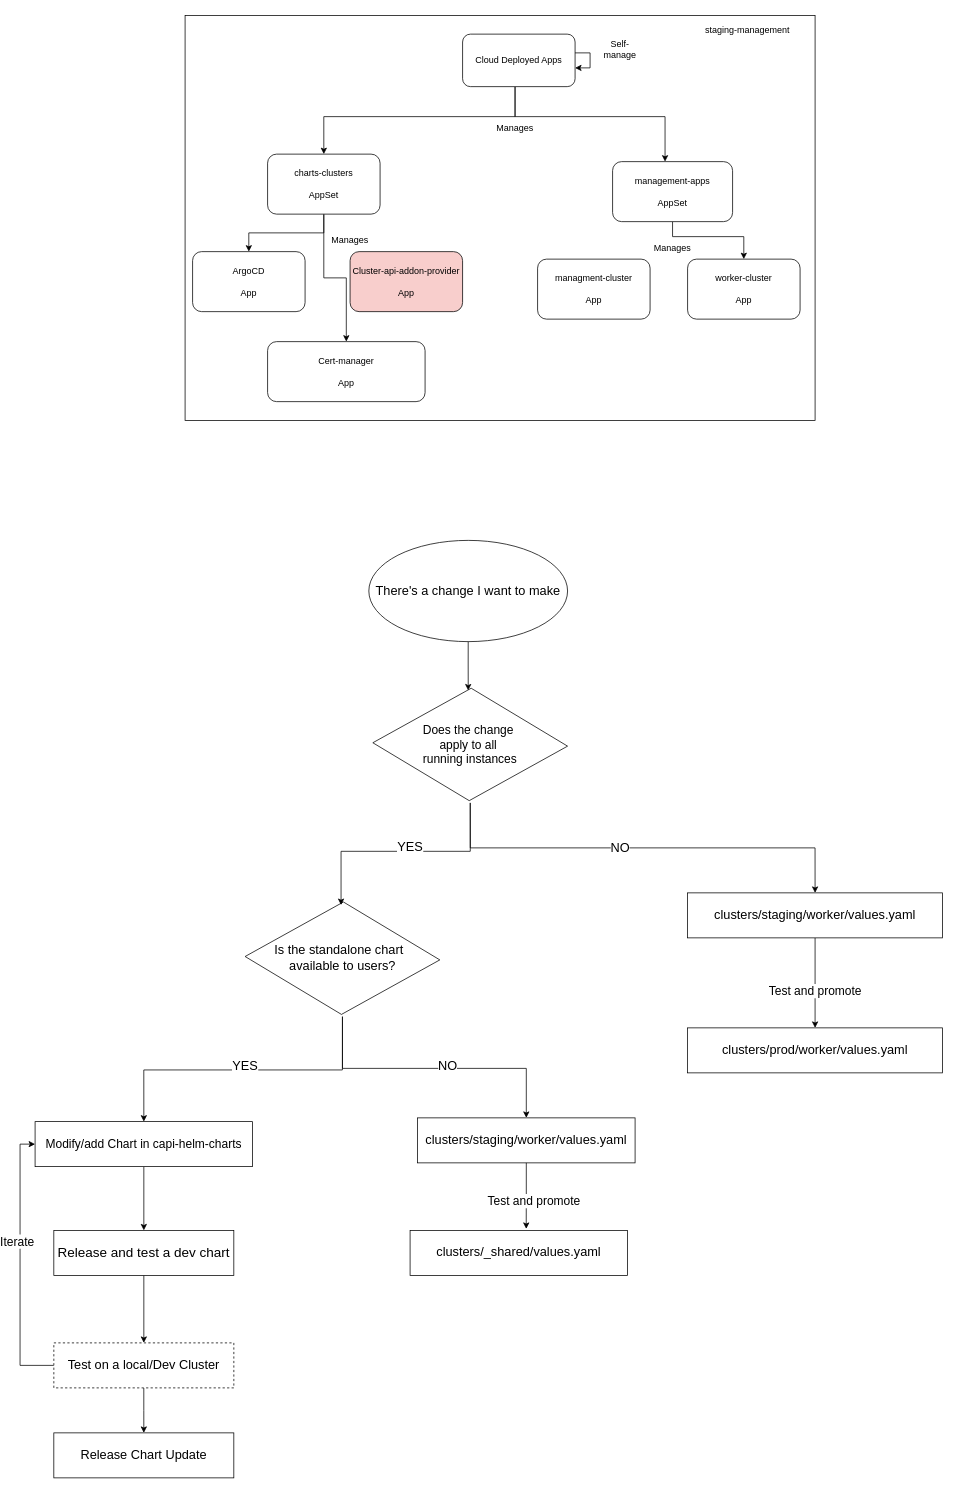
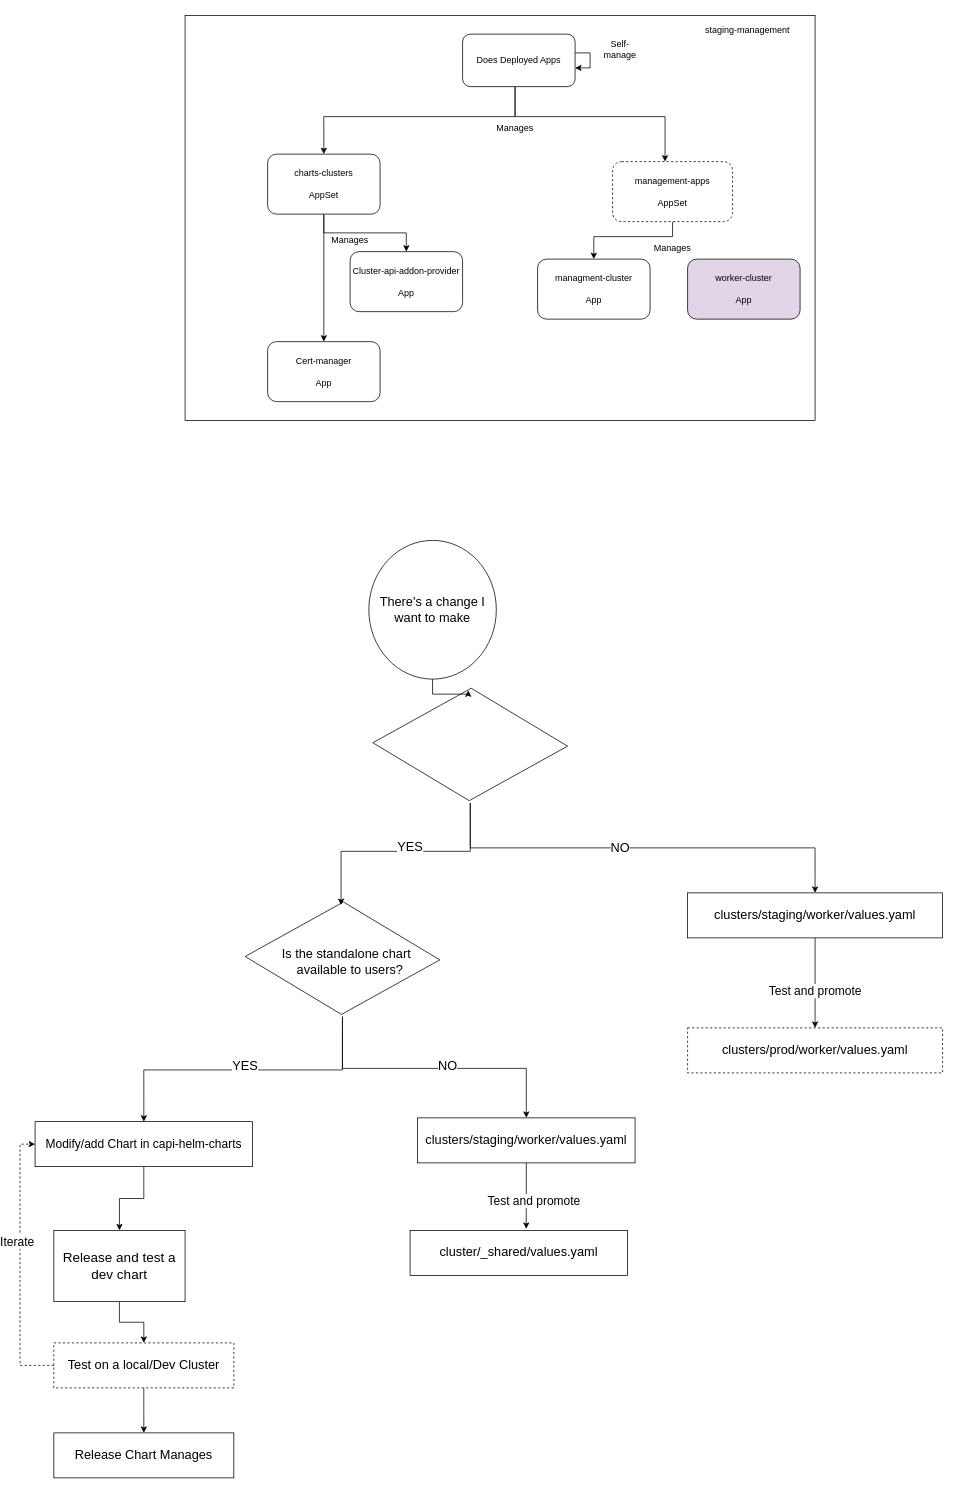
node "Cloud Deployed Apps": label "Cloud Deployed Apps" -> "Does Deployed Apps"
node "management-apps AppSet": style solid -> dashed
edge "management-apps AppSet" -> "managment-cluster App": added
edge "management-apps AppSet" -> "worker-cluster App": removed
edge "charts-clusters AppSet" -> "Cluster-api-addon-provider App": added
edge "charts-clusters AppSet" -> "ArgoCD App": removed
node "ArgoCD App": removed
node "Cluster-api-addon-provider App": fillcolor #f8cecc -> #ffffff
node "worker-cluster App": fillcolor #ffffff -> #e1d5e7
node "Cert-manager App": size 158x60 -> 113x60
node "There's a change I want to make": size 199x101 -> 128x139
node "Does the change apply to all running instances": removed
node "Is the standalone chart available to users?": moved (342, 958) -> (350, 962)
node "clusters/prod/worker/values.yaml": style solid -> dashed
node "Release and test a dev chart": size 180x45 -> 131x71
node "clusters/_shared/values.yaml": label "clusters/_shared/values.yaml" -> "cluster/_shared/values.yaml"
edge "Test on a local/Dev Cluster" -> "Modify/add Chart in capi-helm-charts": style solid -> dashed
node "Release Chart Update": label "Release Chart Update" -> "Release Chart Manages"
